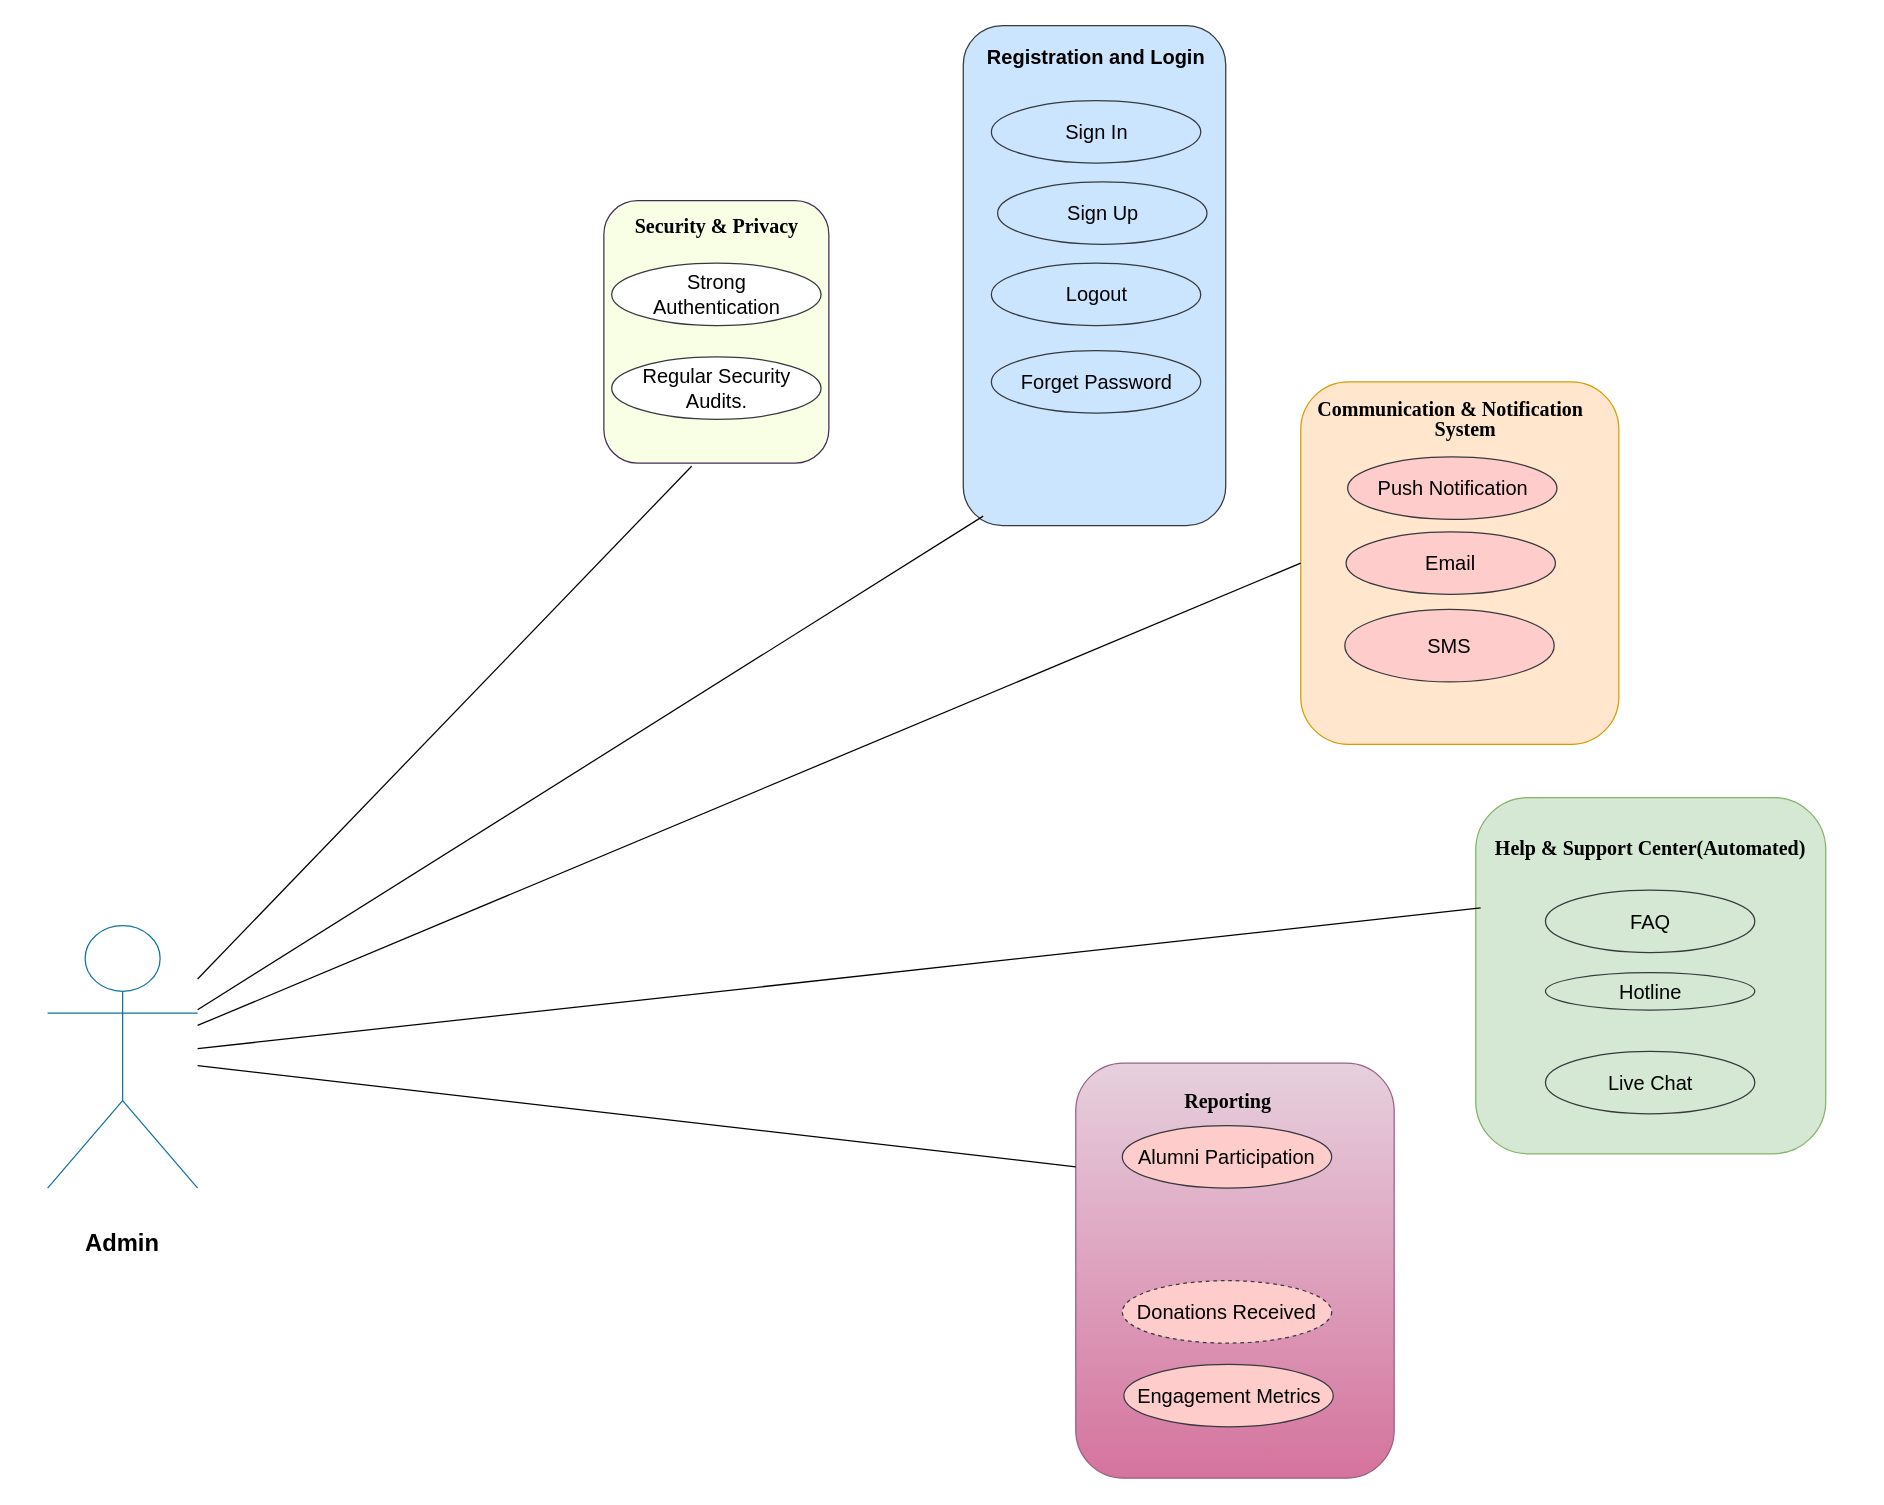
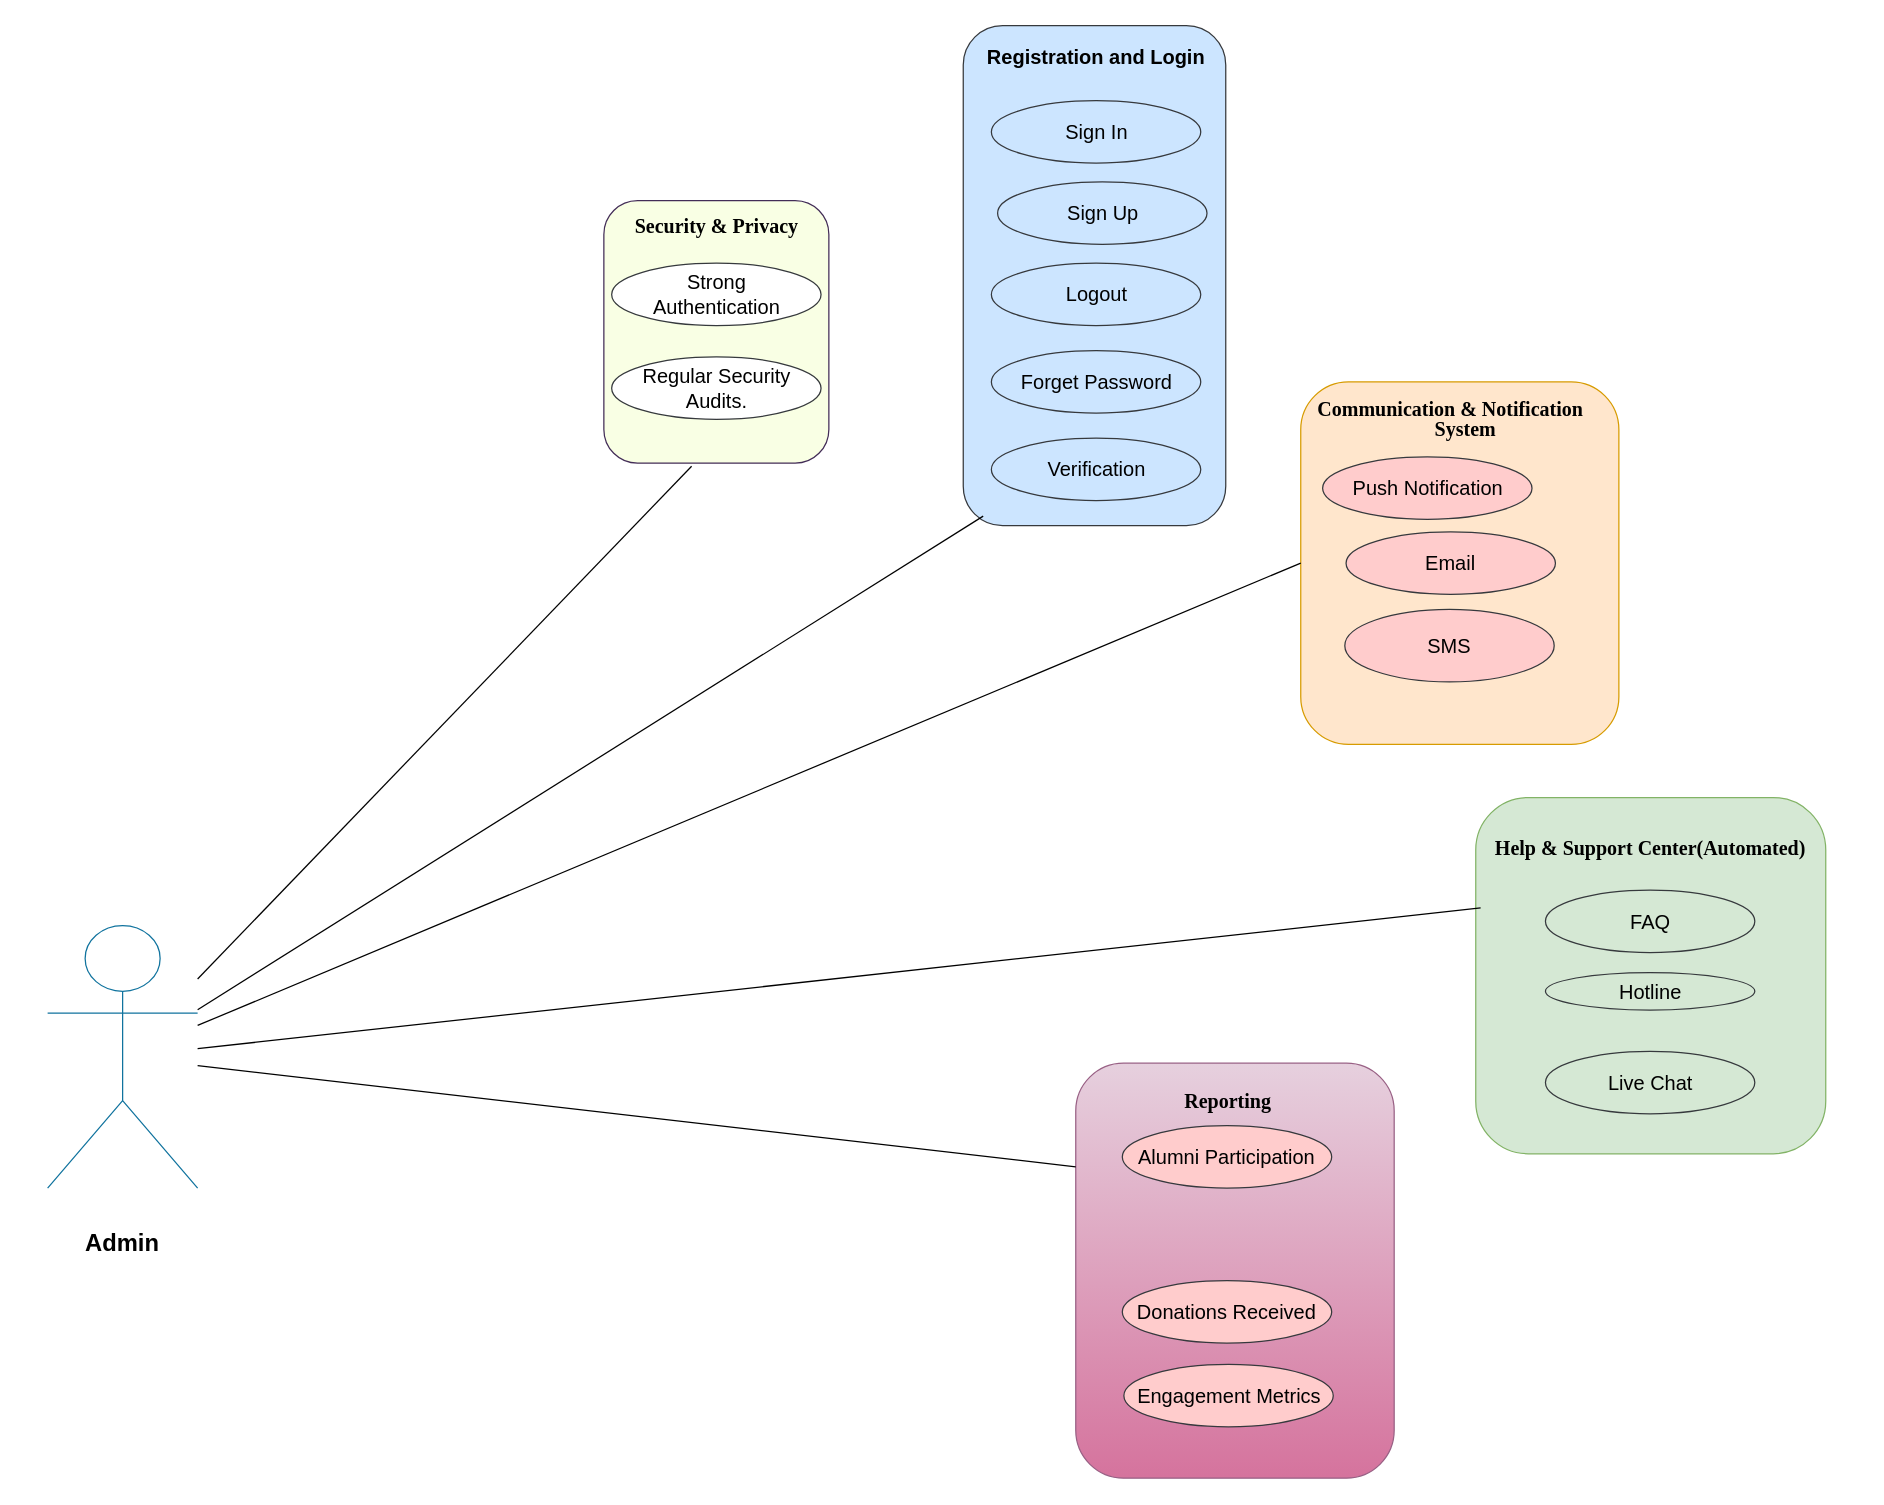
node "Verification": added
node "Push Notification": moved (1452, 488) -> (1427, 488)
node "Donations Received": style dashed -> solid
